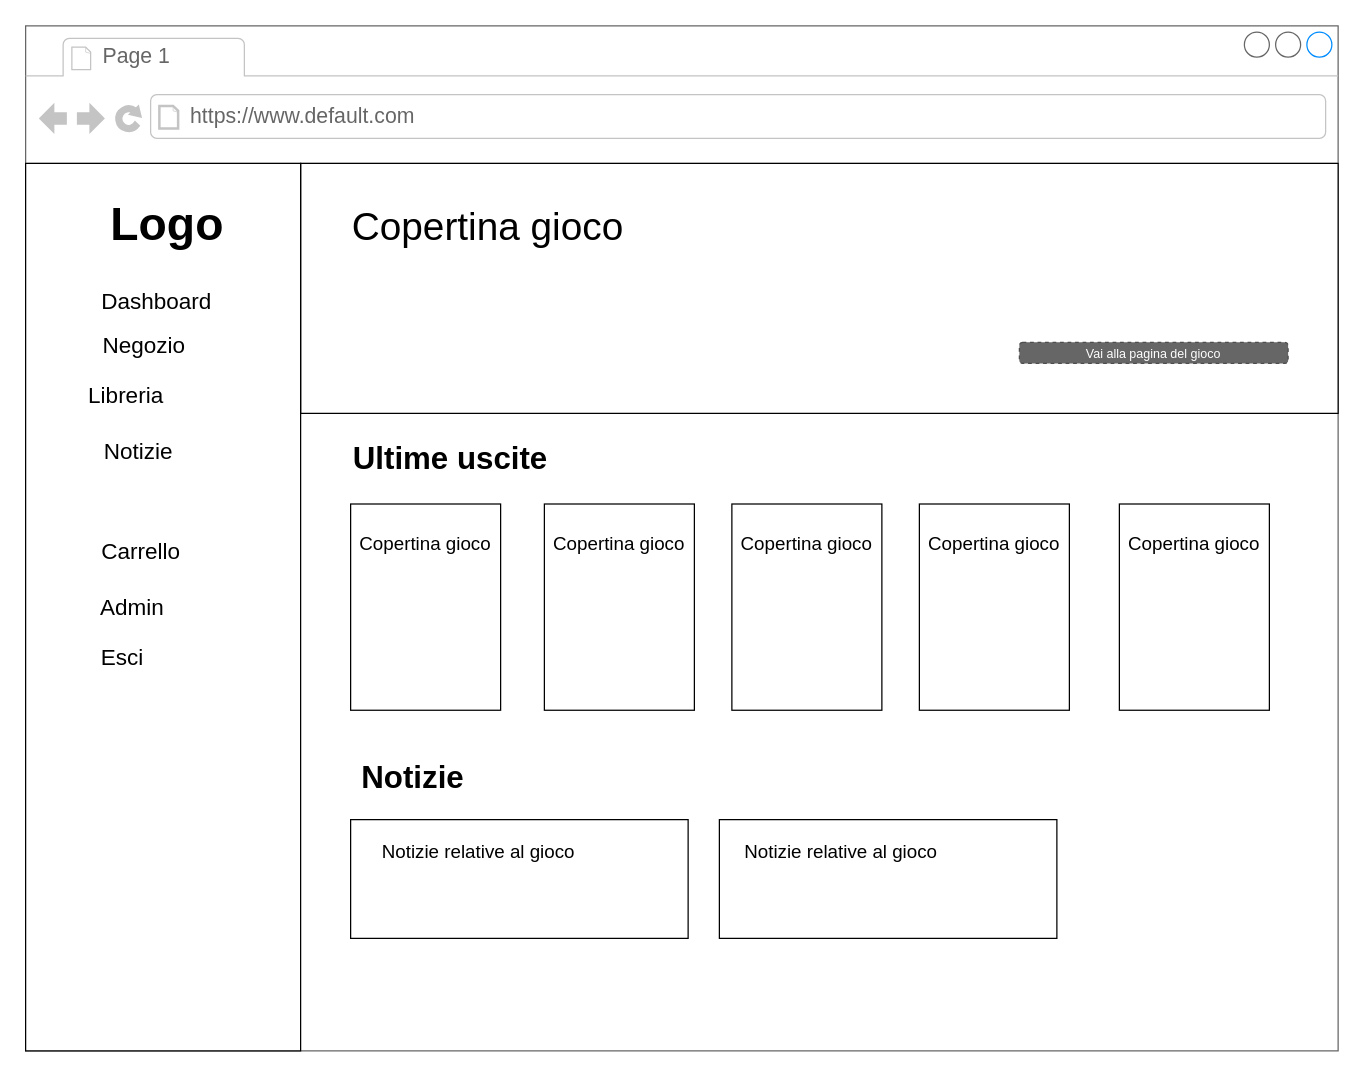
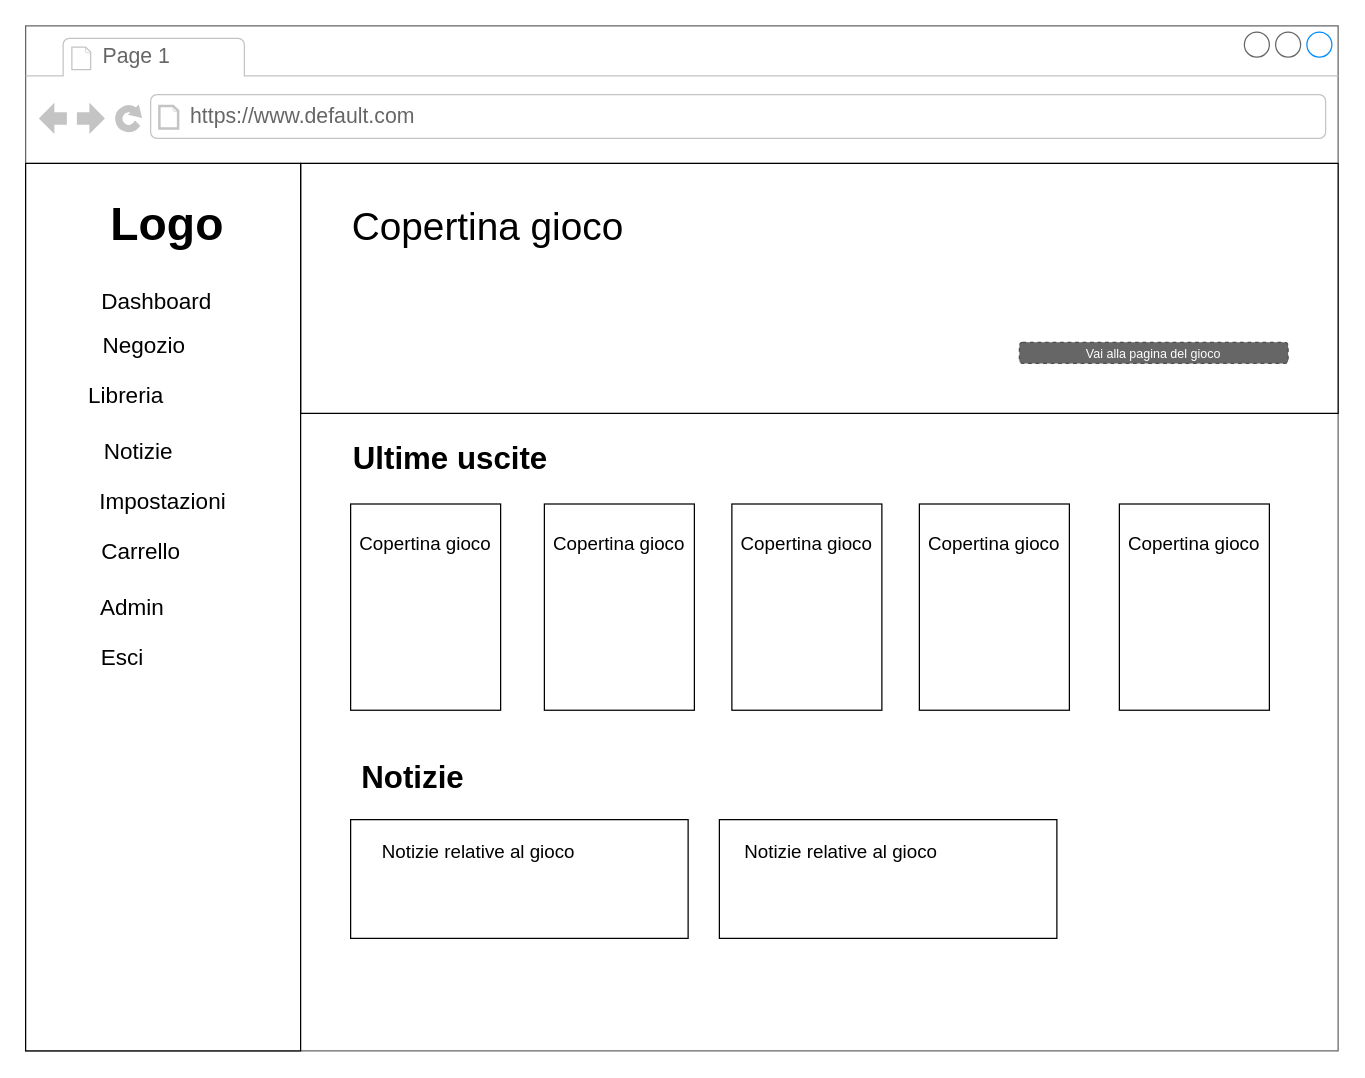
node "Impostazioni": added
